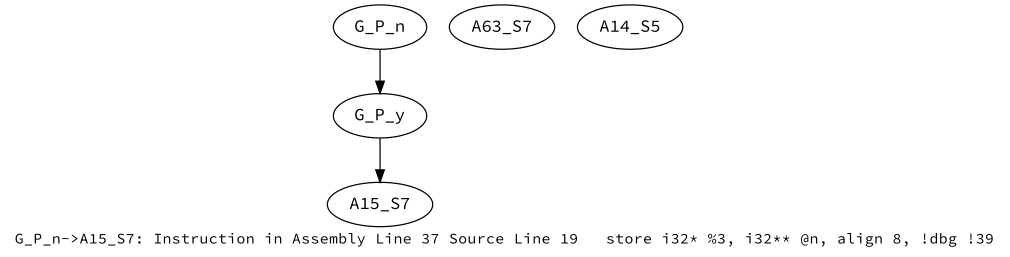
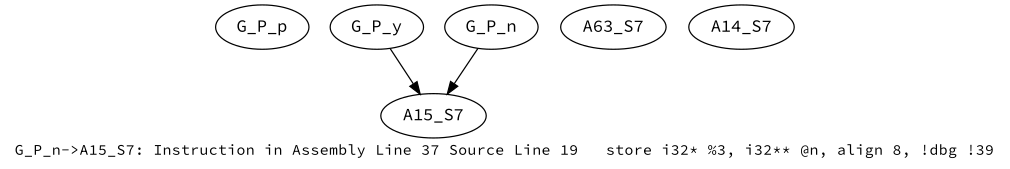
node "G_P_p": added
node "A14_S5": label "A14_S5" -> "A14_S7"
edge "G_P_n" -> "G_P_y": now "G_P_n" -> "A15_S7"
